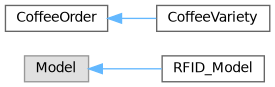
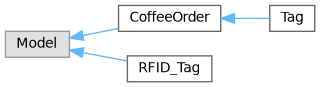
node "CoffeeVariety": label "CoffeeVariety" -> "Tag"
edge "CoffeeOrder" -> "Model": added
node "RFID_Model": label "RFID_Model" -> "RFID_Tag"
